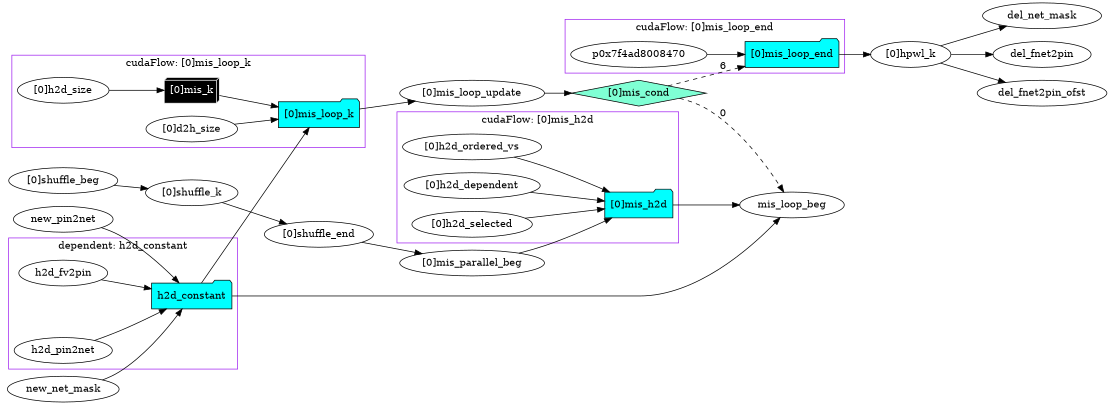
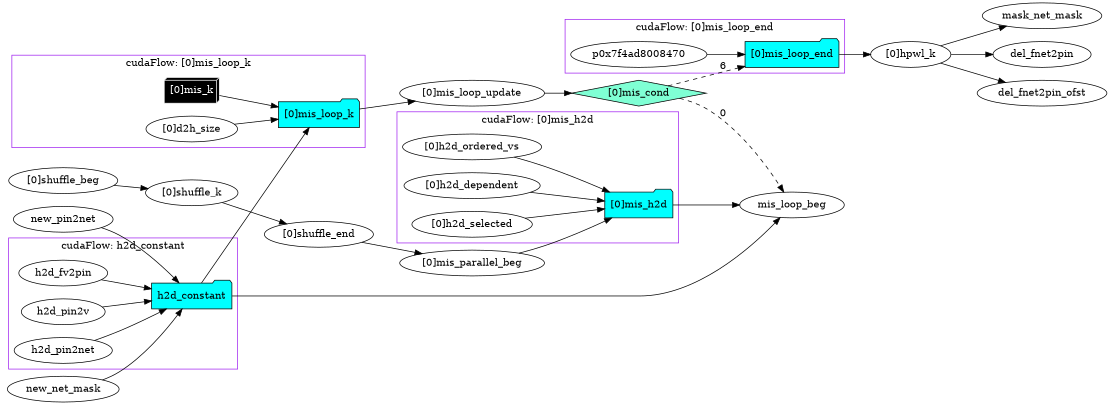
node "del_net_mask": label "del_net_mask" -> "mask_net_mask"
node "[0]h2d_size": removed
cluster "dependent: h2d_constant": label "dependent: h2d_constant" -> "cudaFlow: h2d_constant"
node "h2d_pin2v": added
